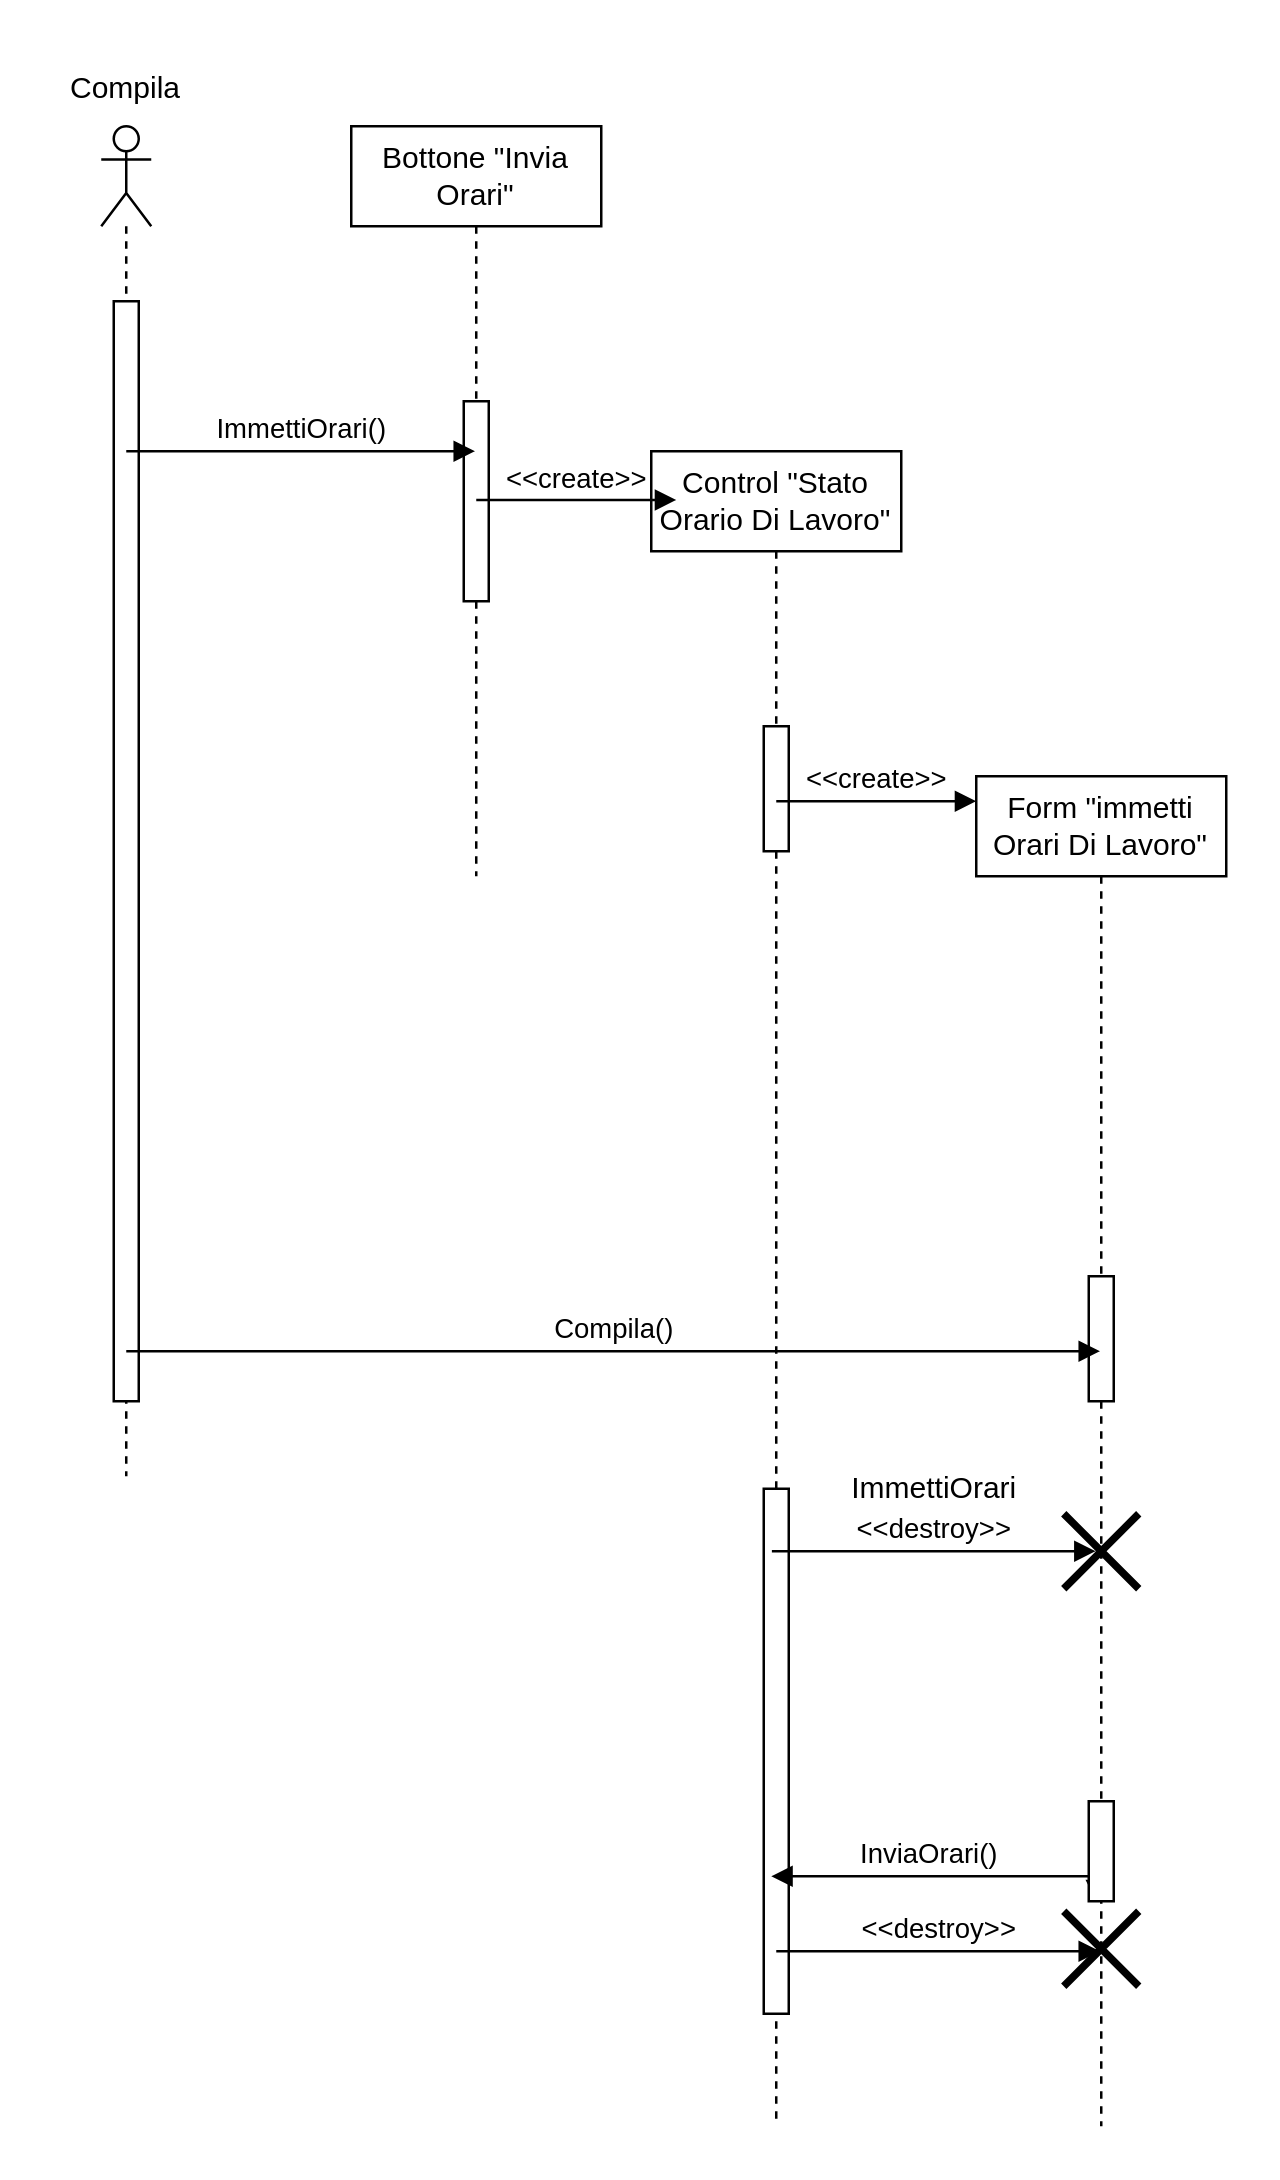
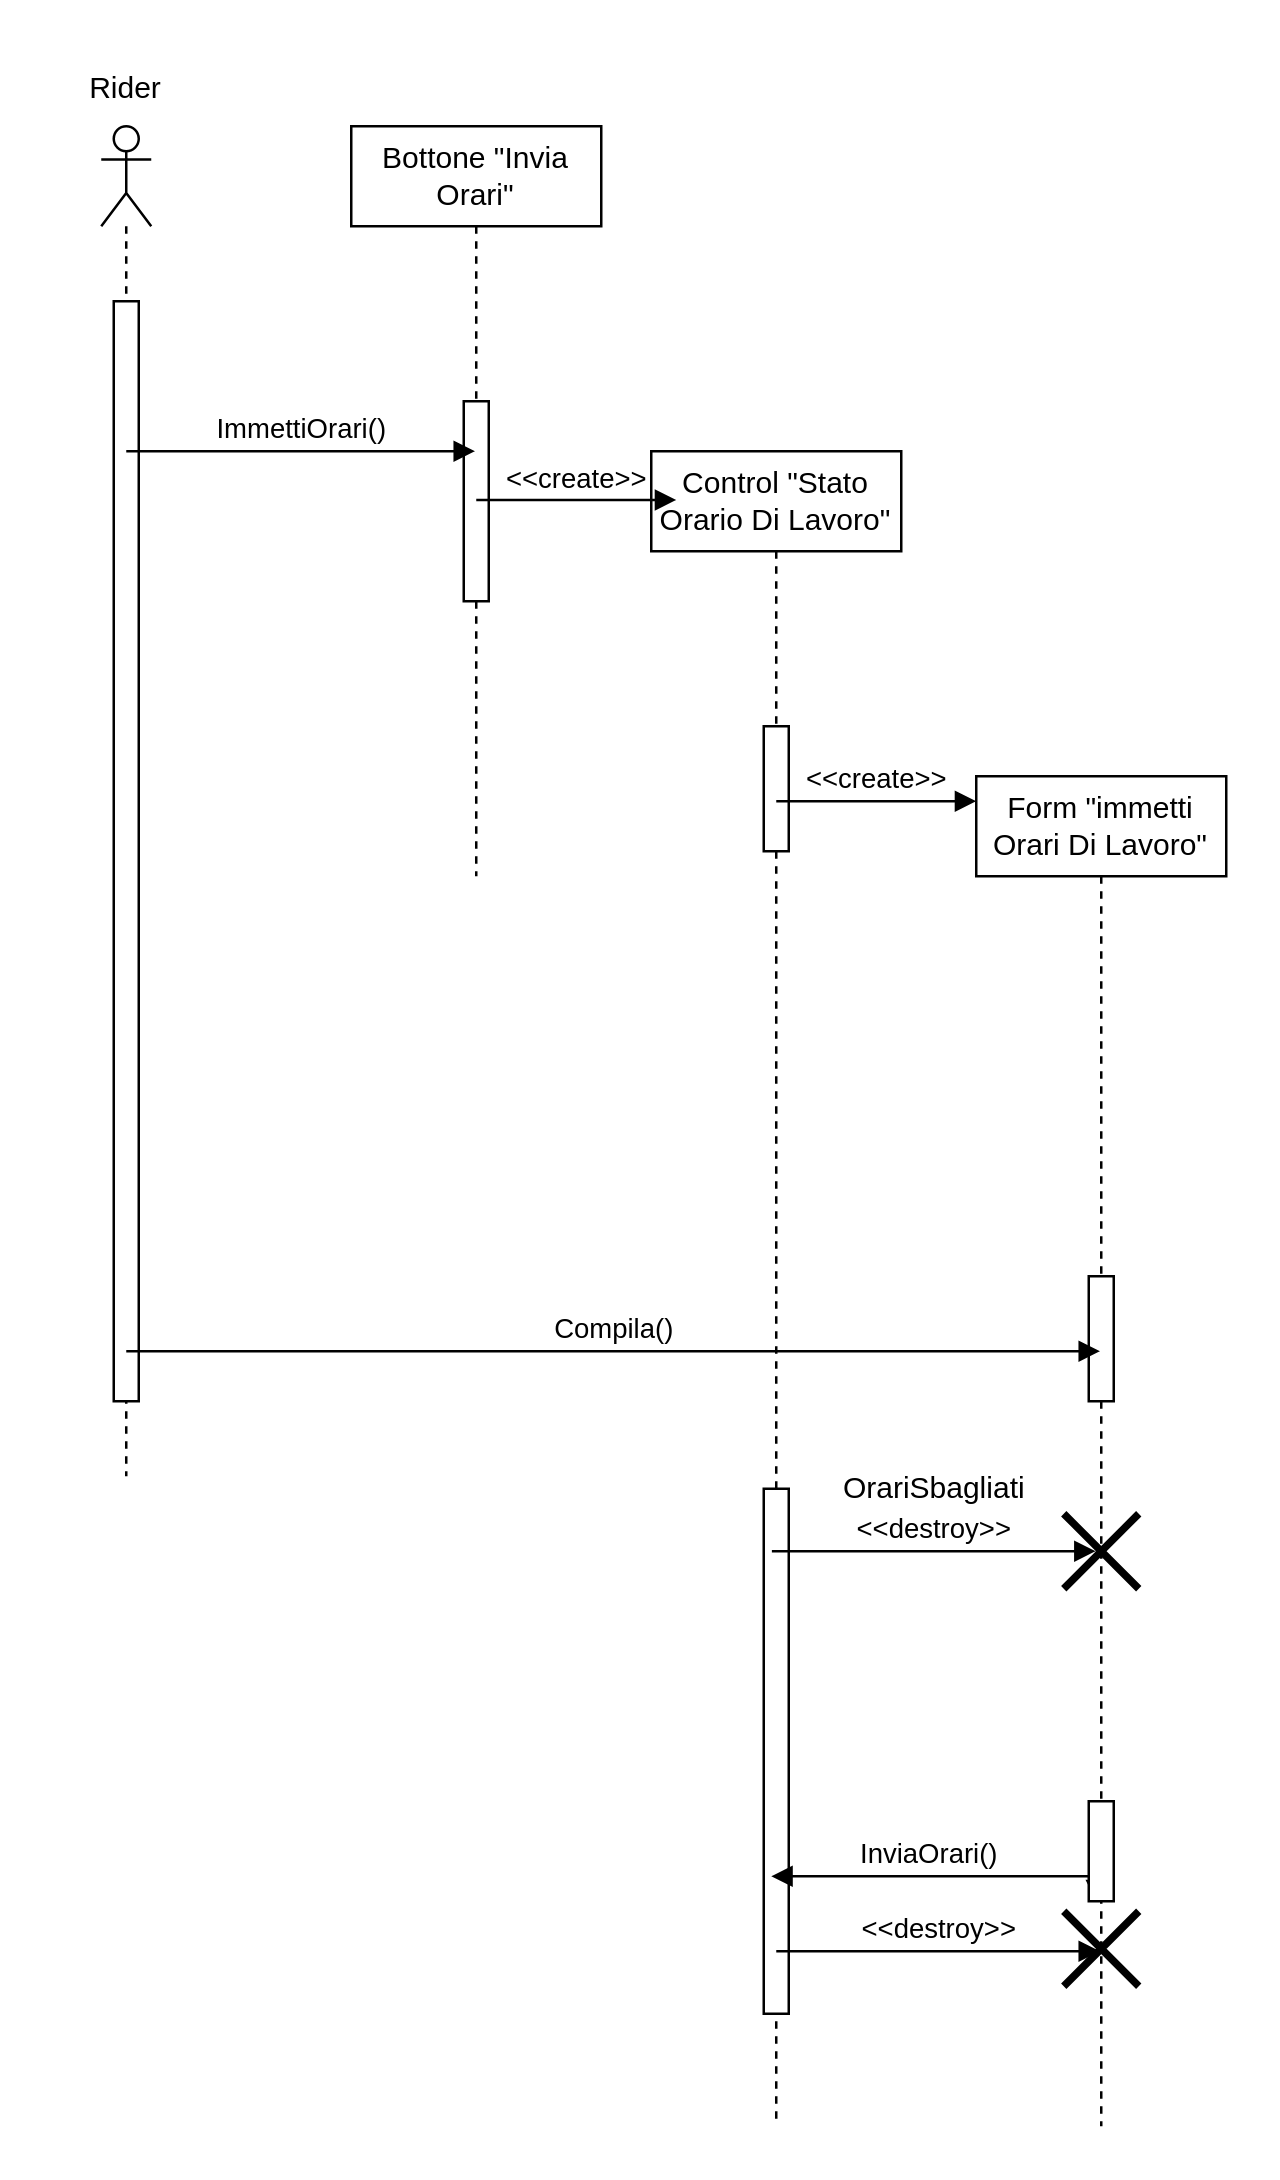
node "Compila": label "Compila" -> "Rider"
node "ImmettiOrari": label "ImmettiOrari" -> "OrariSbagliati"
